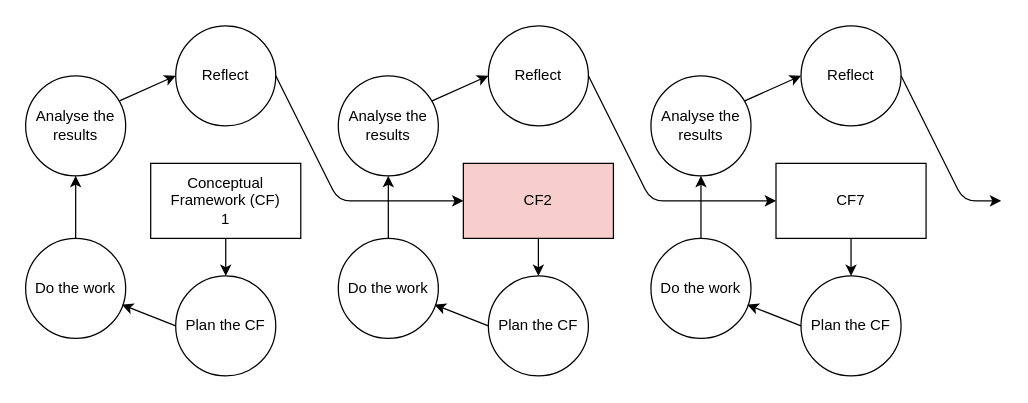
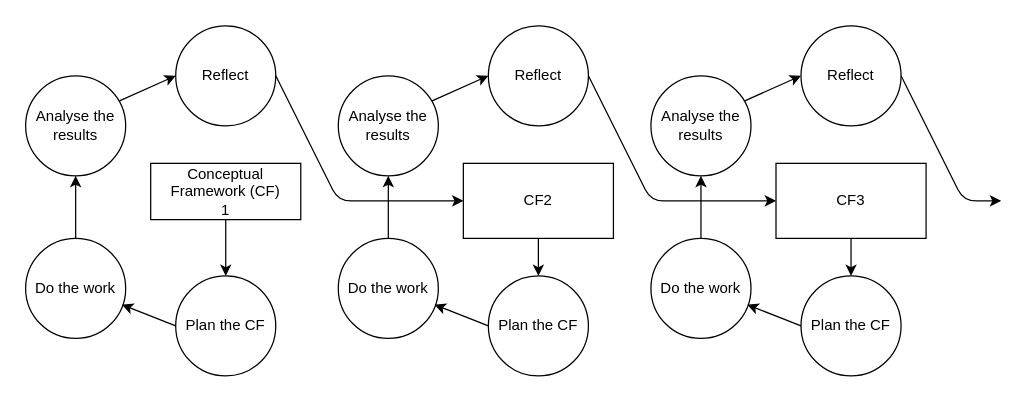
node "Conceptual Framework (CF) 1": size 150x75 -> 150x56
node "CF2": fillcolor #f8cecc -> #ffffff
node "CF7": label "CF7" -> "CF3"
